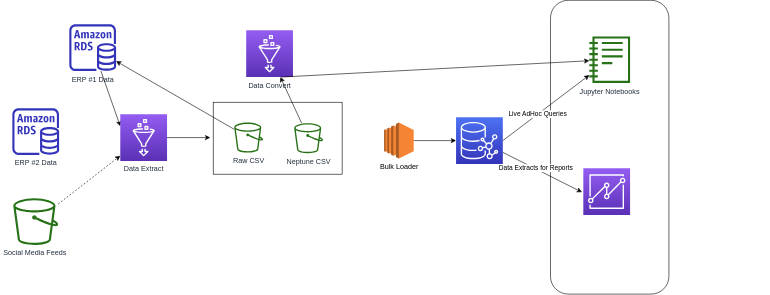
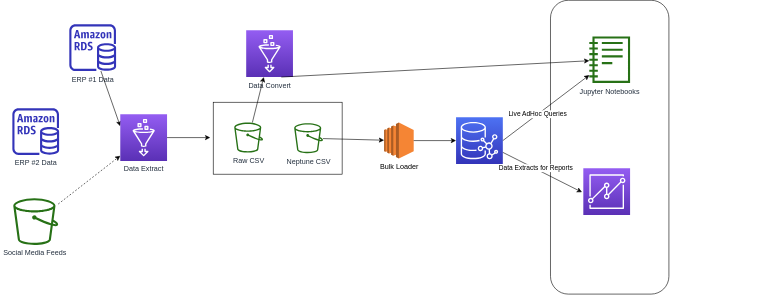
edge "Raw CSV" -> "ERP #1 Data": now "Raw CSV" -> "Data Convert"
edge "Neptune CSV" -> "Data Convert": now "Neptune CSV" -> "Bulk Loader"
